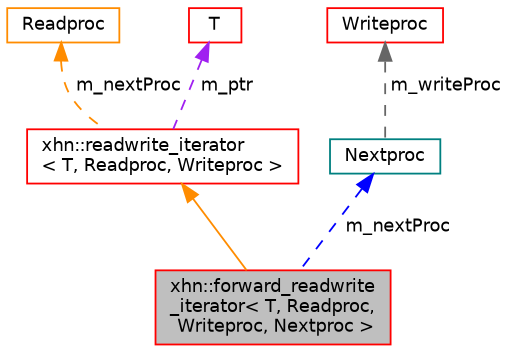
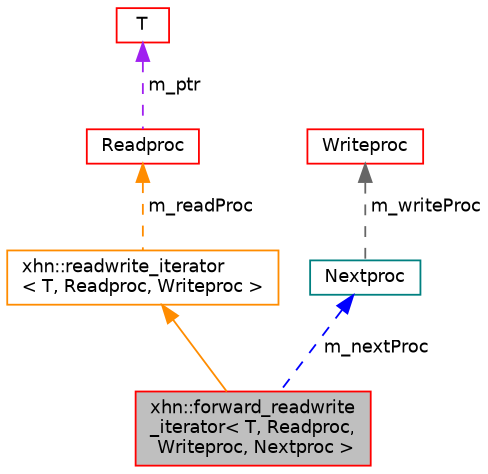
node "Readproc": color darkorange -> red
edge "xhn::readwrite_iterator < T, Readproc, Writeproc >" -> "Readproc": label " m_nextProc" -> " m_readProc"
edge "xhn::readwrite_iterator < T, Readproc, Writeproc >" -> "T": now "Readproc" -> "T"
node "xhn::readwrite_iterator < T, Readproc, Writeproc >": color red -> darkorange
